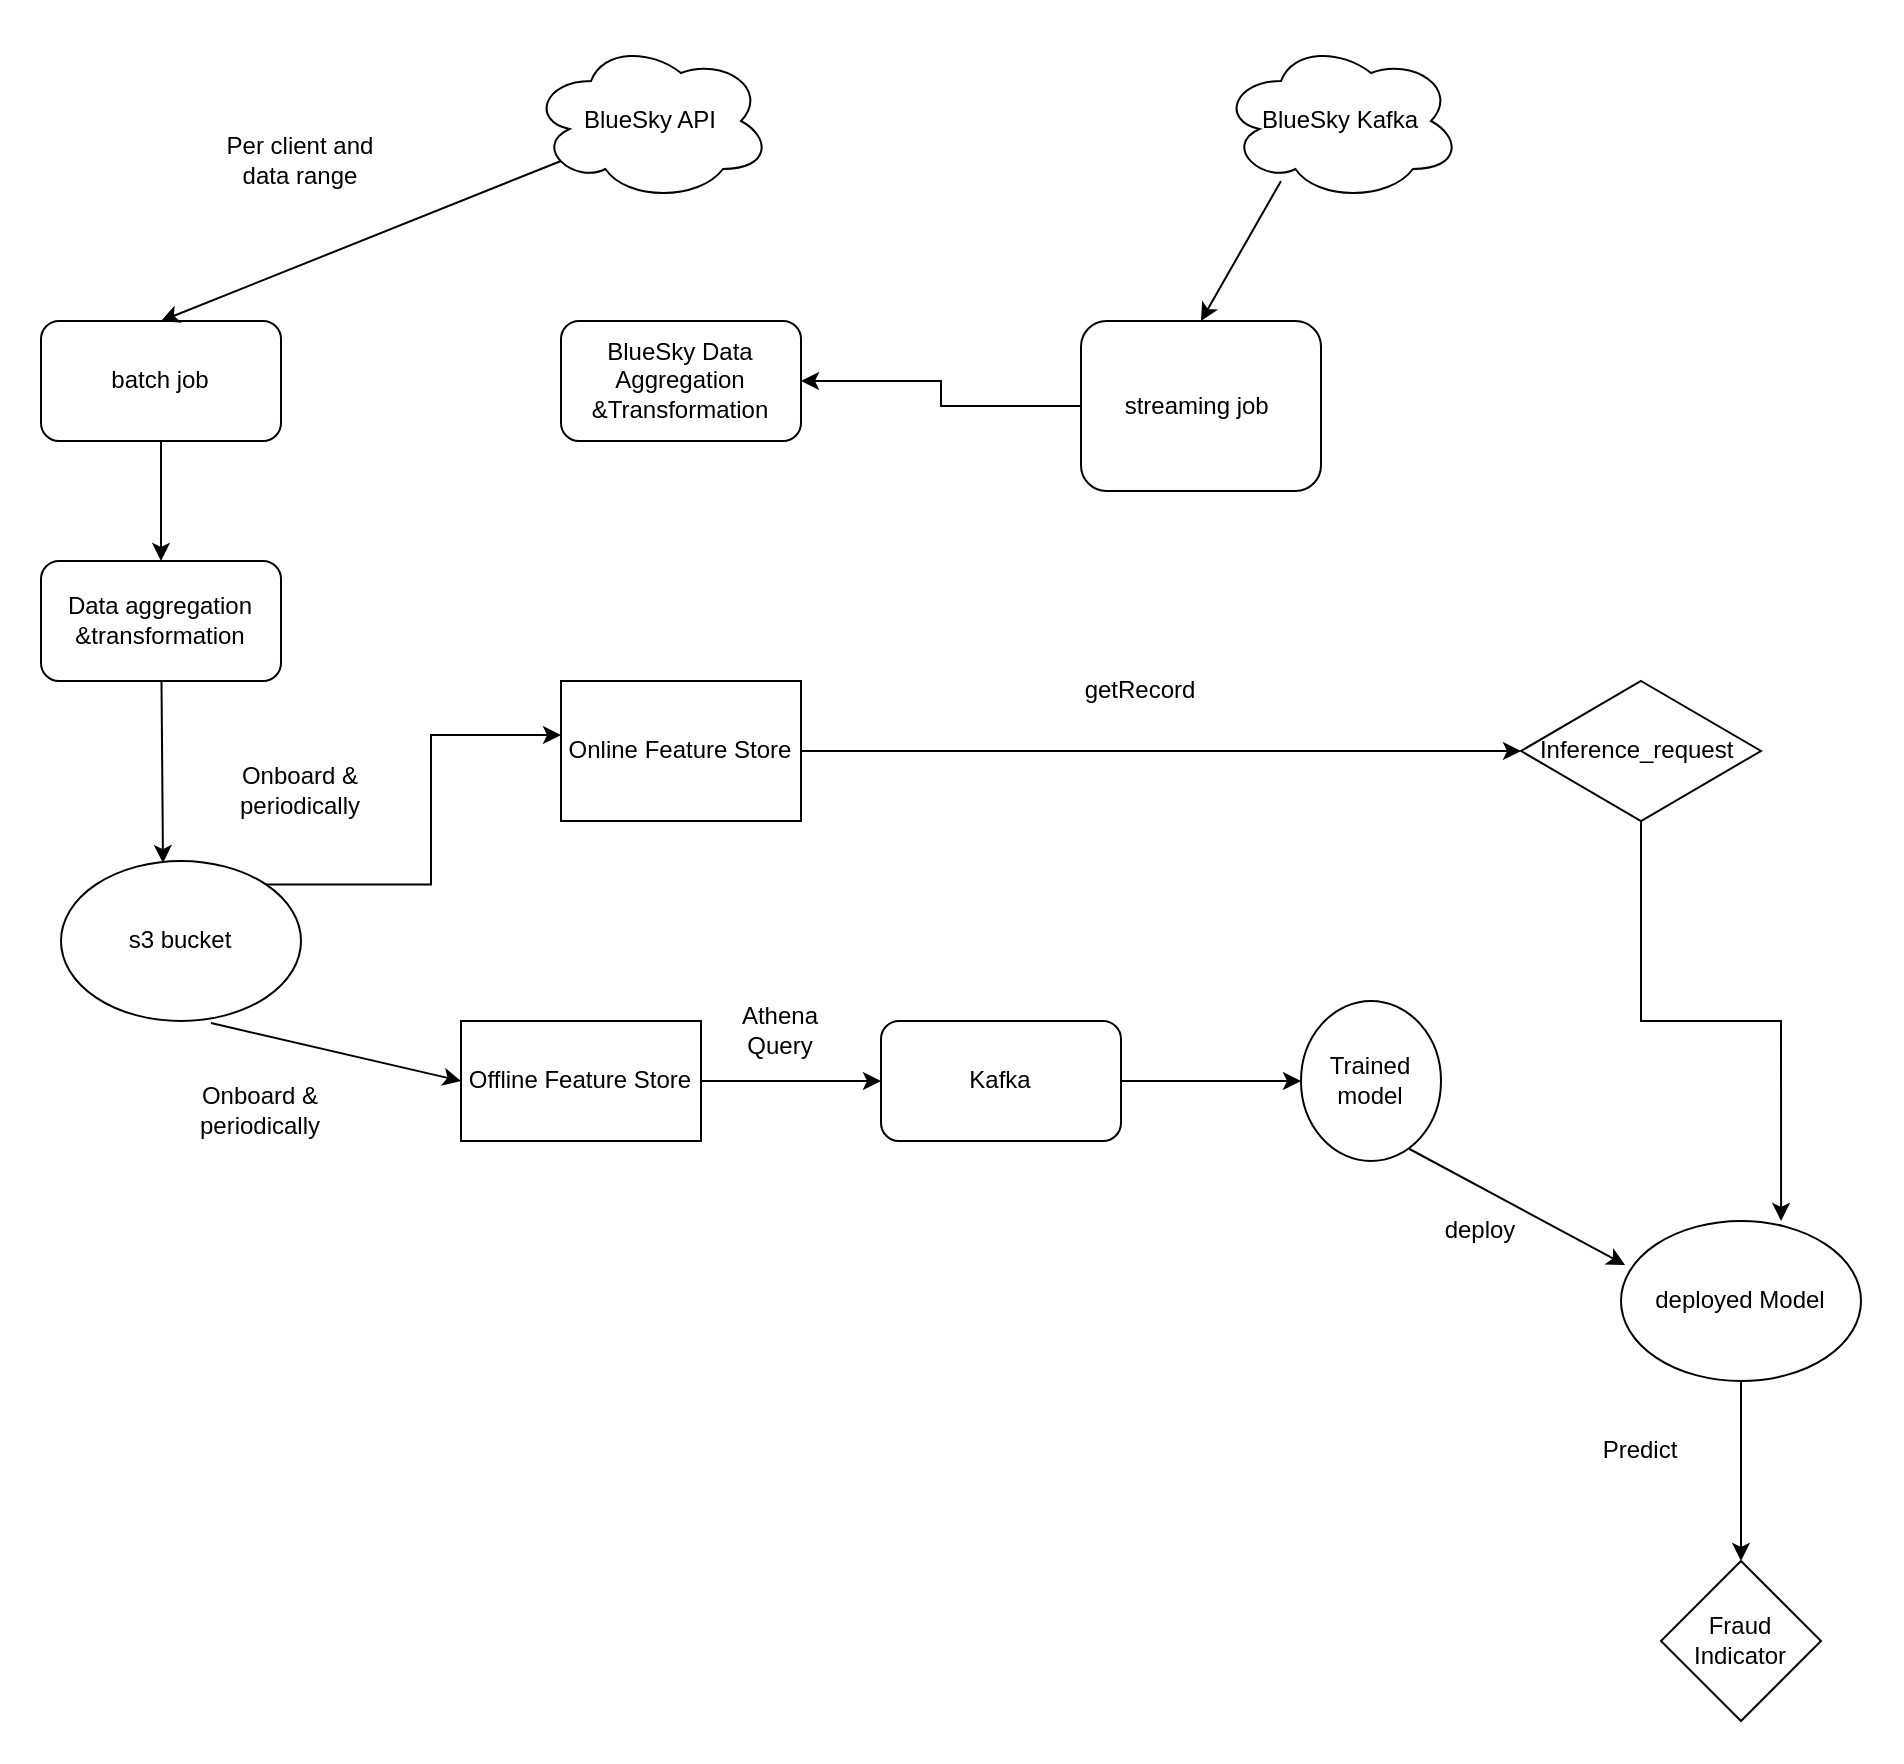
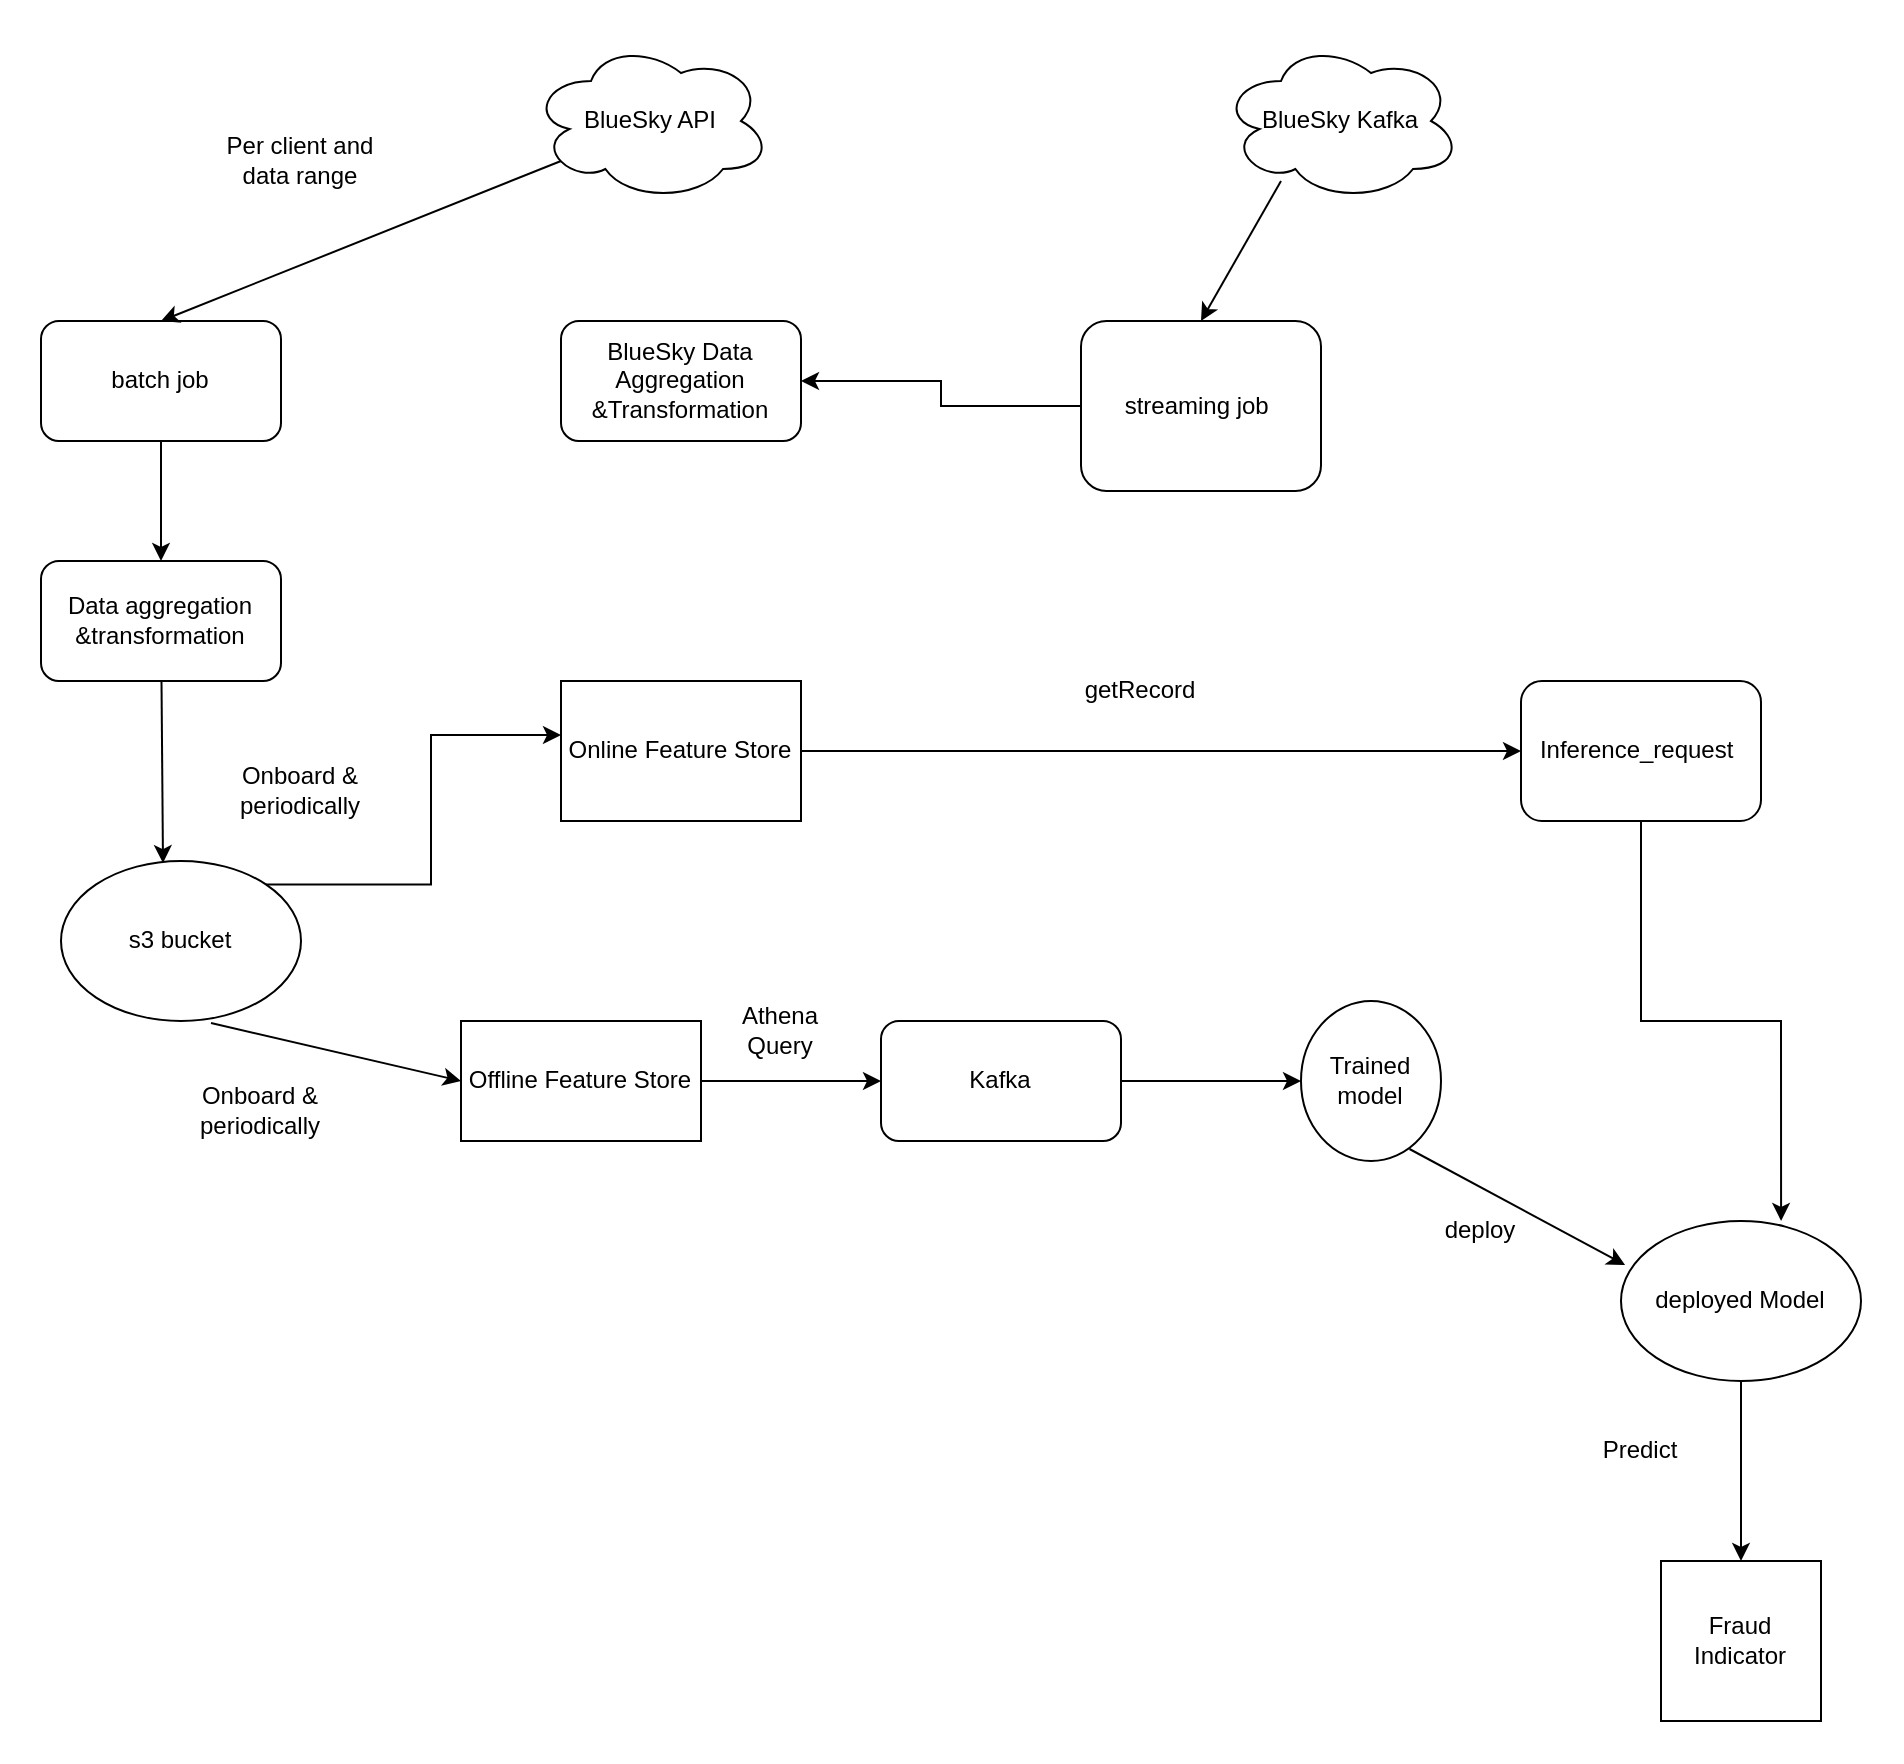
node "Inference_request": shape diamond -> rounded rectangle
node "Fraud Indicator": shape diamond -> rectangle
